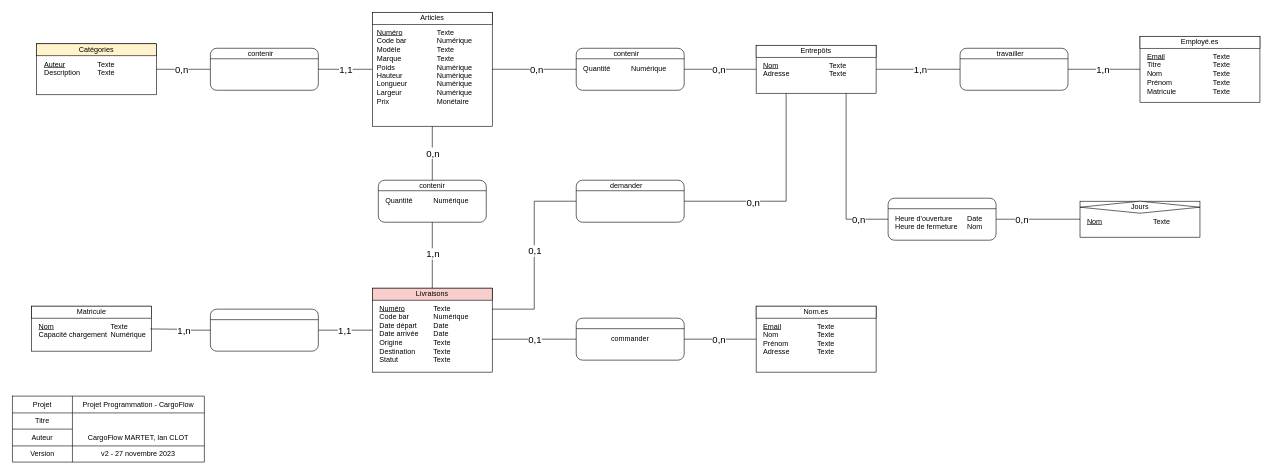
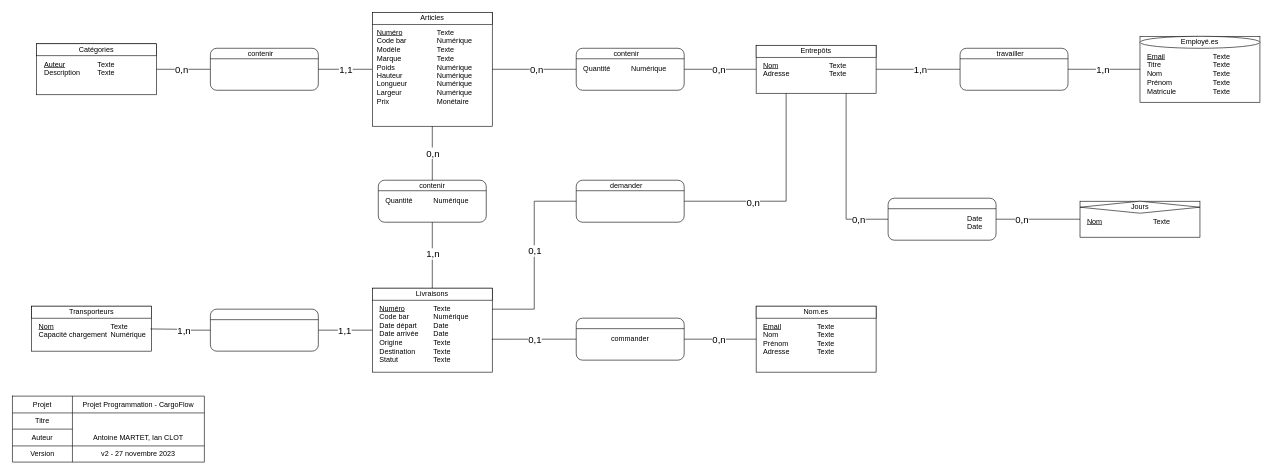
node "Employé.es": shape rectangle -> ellipse
node "Catégories": fillcolor #fff2cc -> #ffffff
node "Heure d'ouverture Heure de fermeture": removed
node "Date Nom": label "Date Nom" -> "Date Date"
node "Livraisons": fillcolor #f8cecc -> #ffffff
node "Matricule": label "Matricule" -> "Transporteurs"
node "CargoFlow MARTET, Ian CLOT": label "CargoFlow MARTET, Ian CLOT" -> "Antoine MARTET, Ian CLOT"
